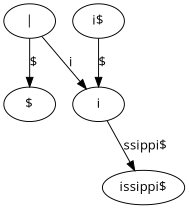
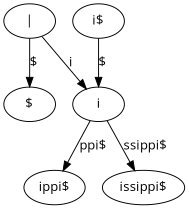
node "ippi$": added
